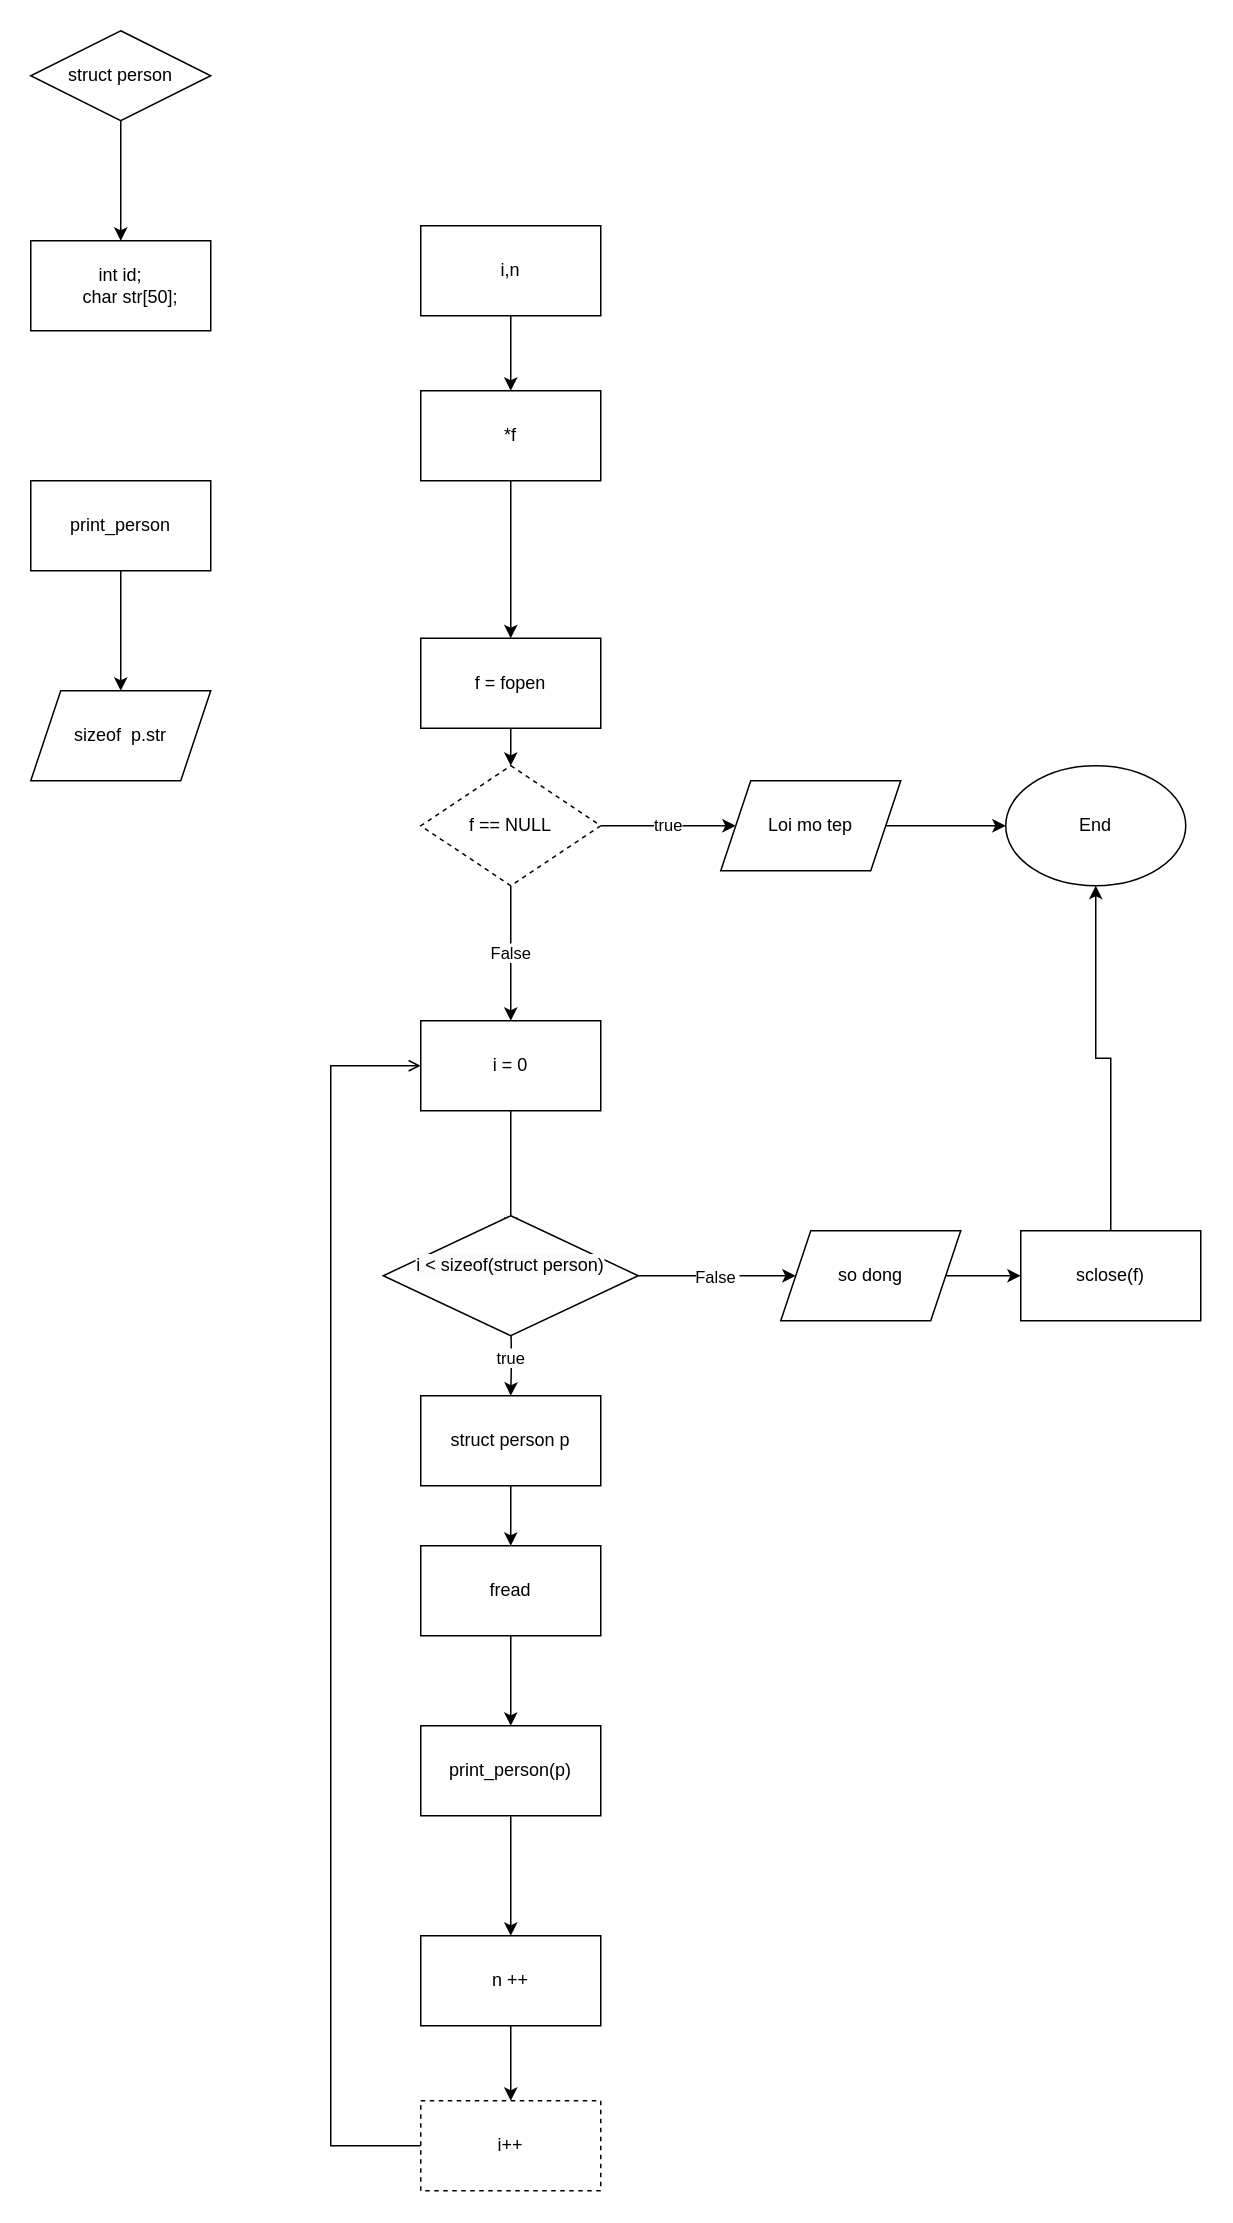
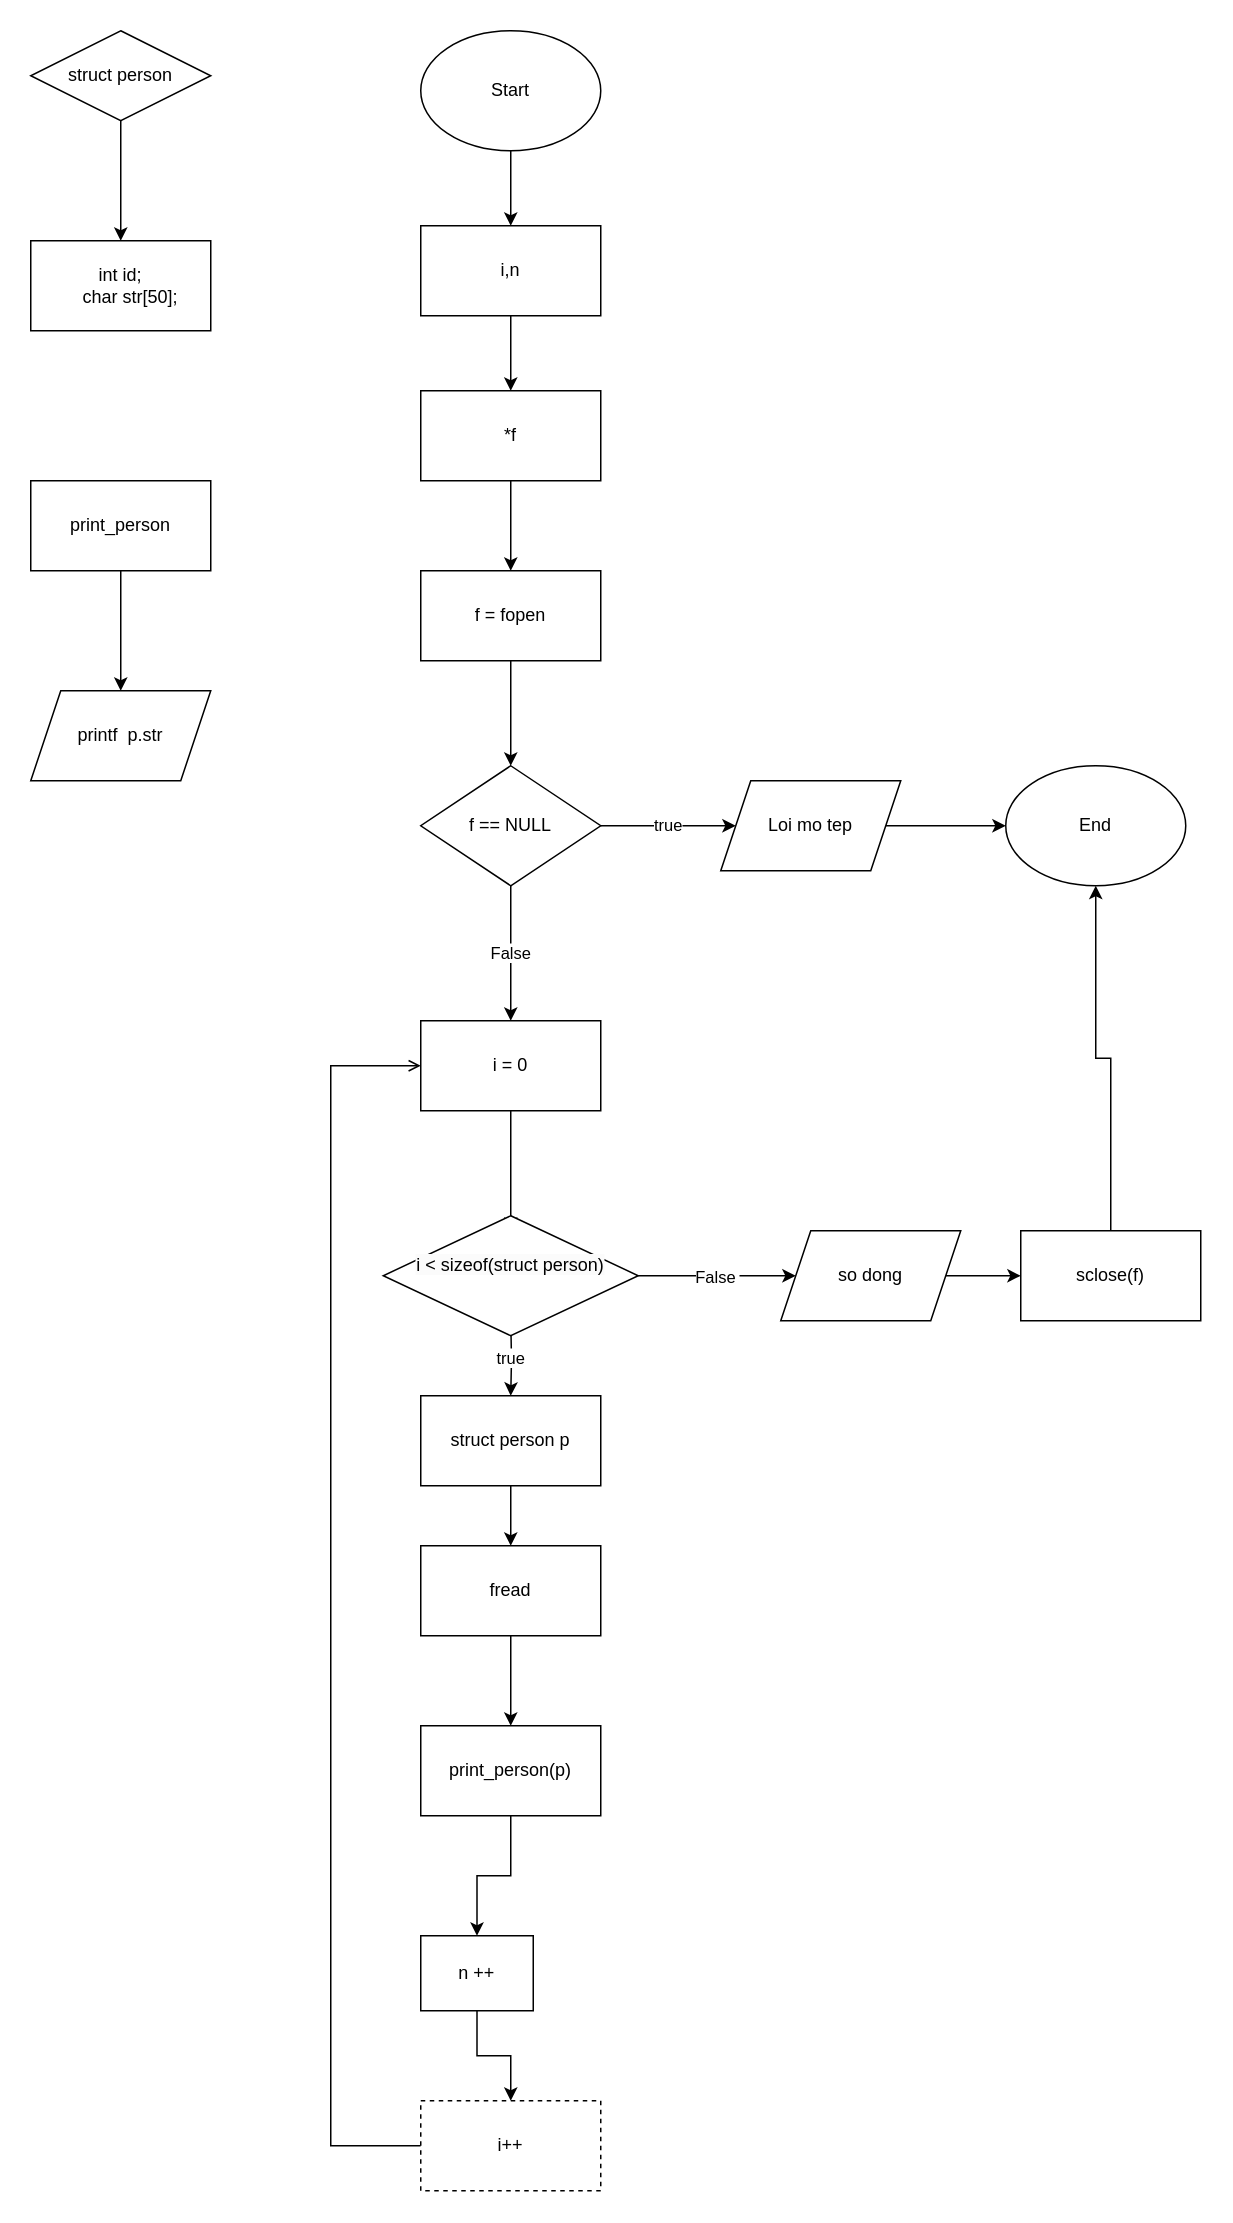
node "Start": added
edge "Start" -> "i,n": added
node "f = fopen": moved (511, 683) -> (511, 616)
node "sizeof p.str": label "sizeof p.str" -> "printf p.str"
node "f == NULL": style dashed -> solid
node "n ++": size 180x90 -> 113x75
